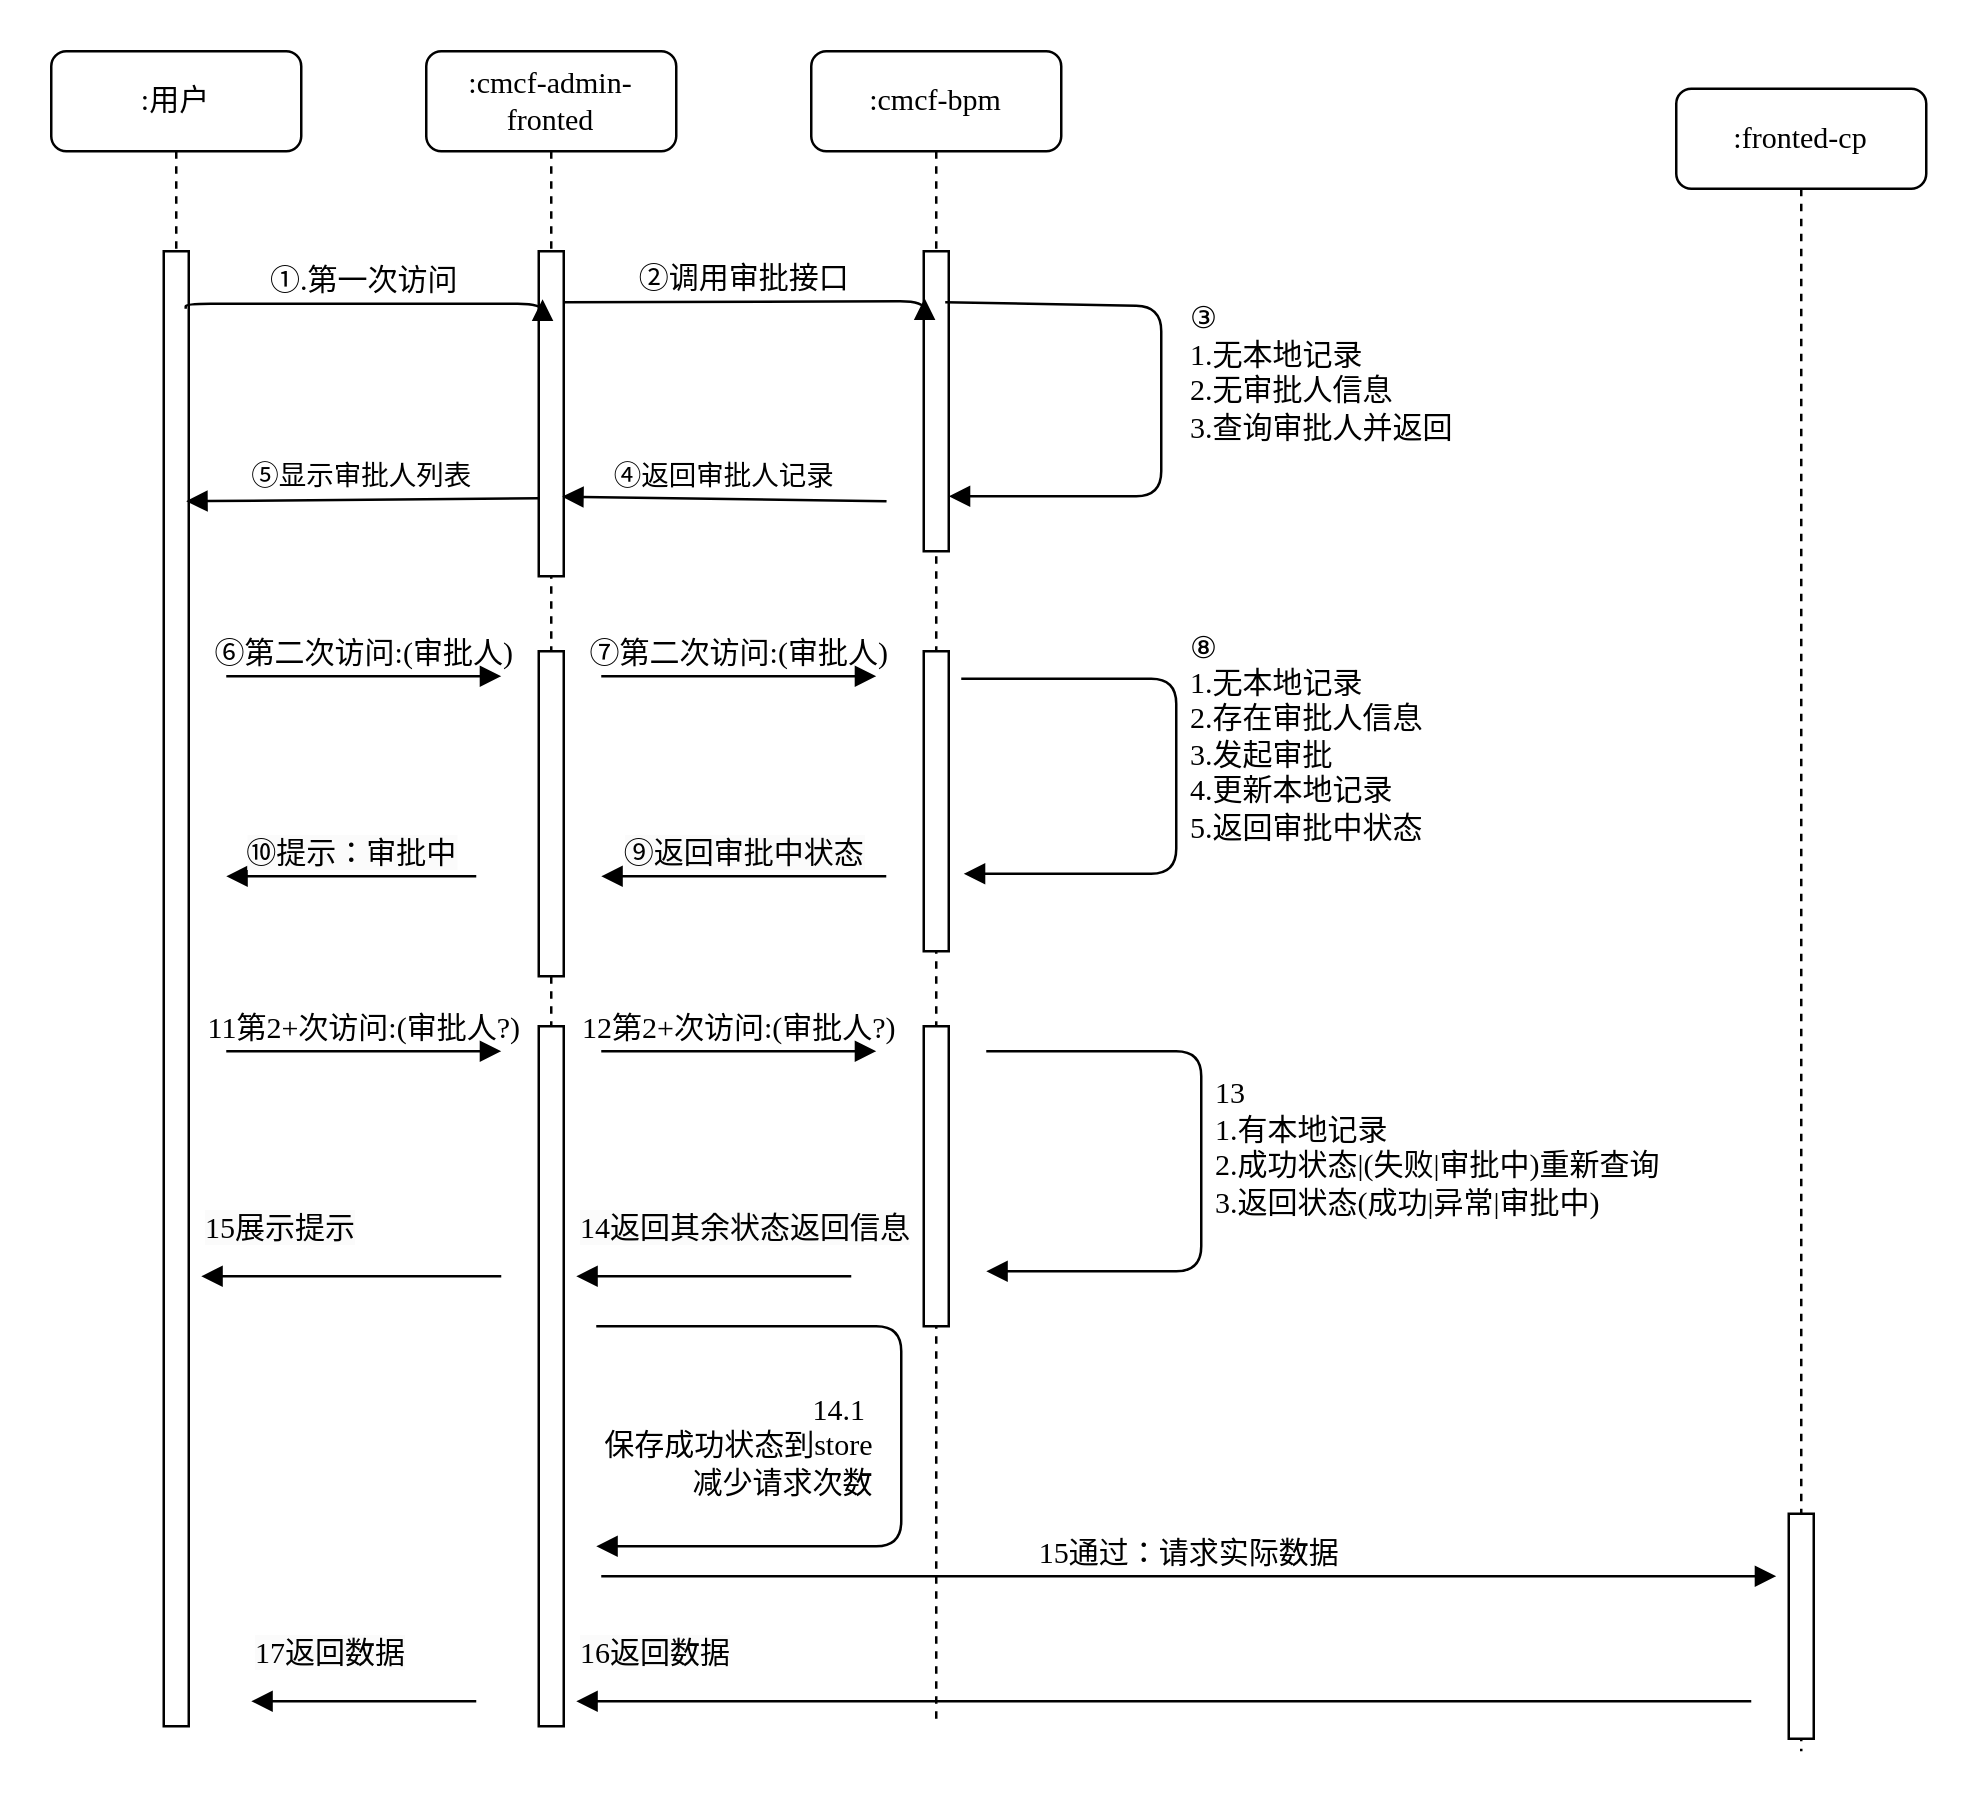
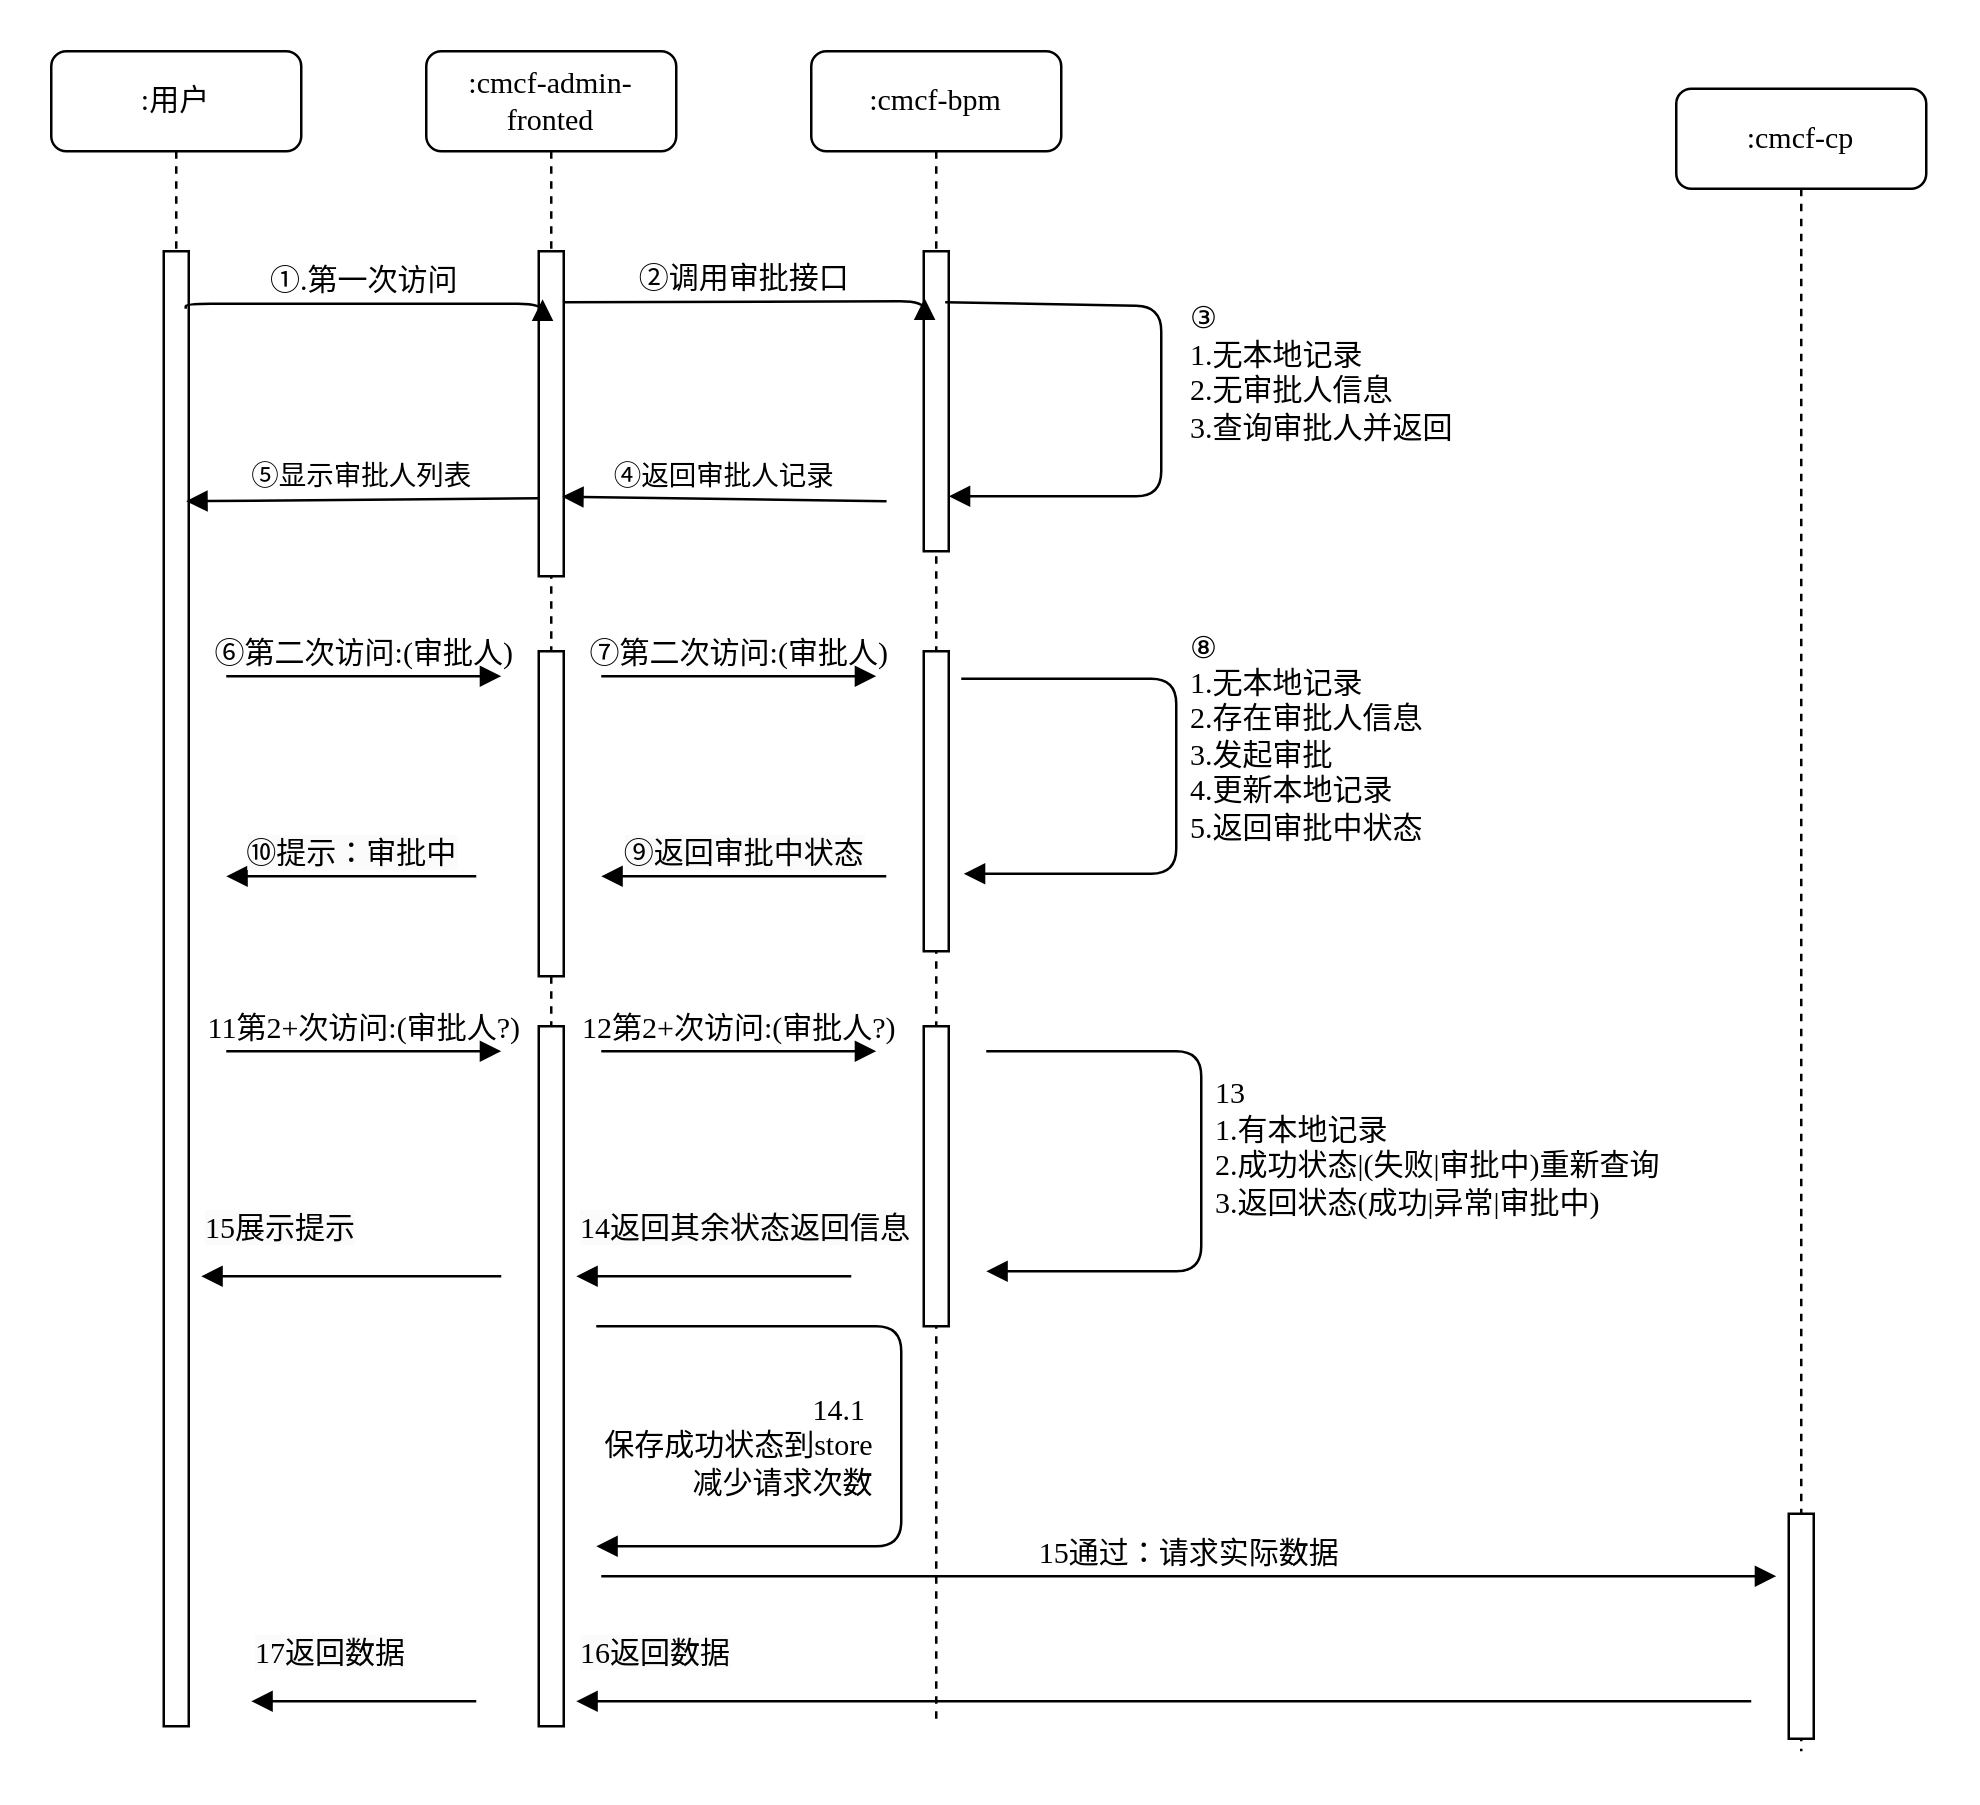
node ":fronted-cp": label ":fronted-cp" -> ":cmcf-cp"
